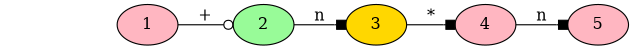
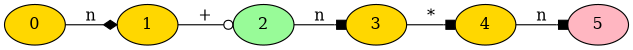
node "0": added
node "1": fillcolor lightpink -> gold
node "4": fillcolor lightpink -> gold
